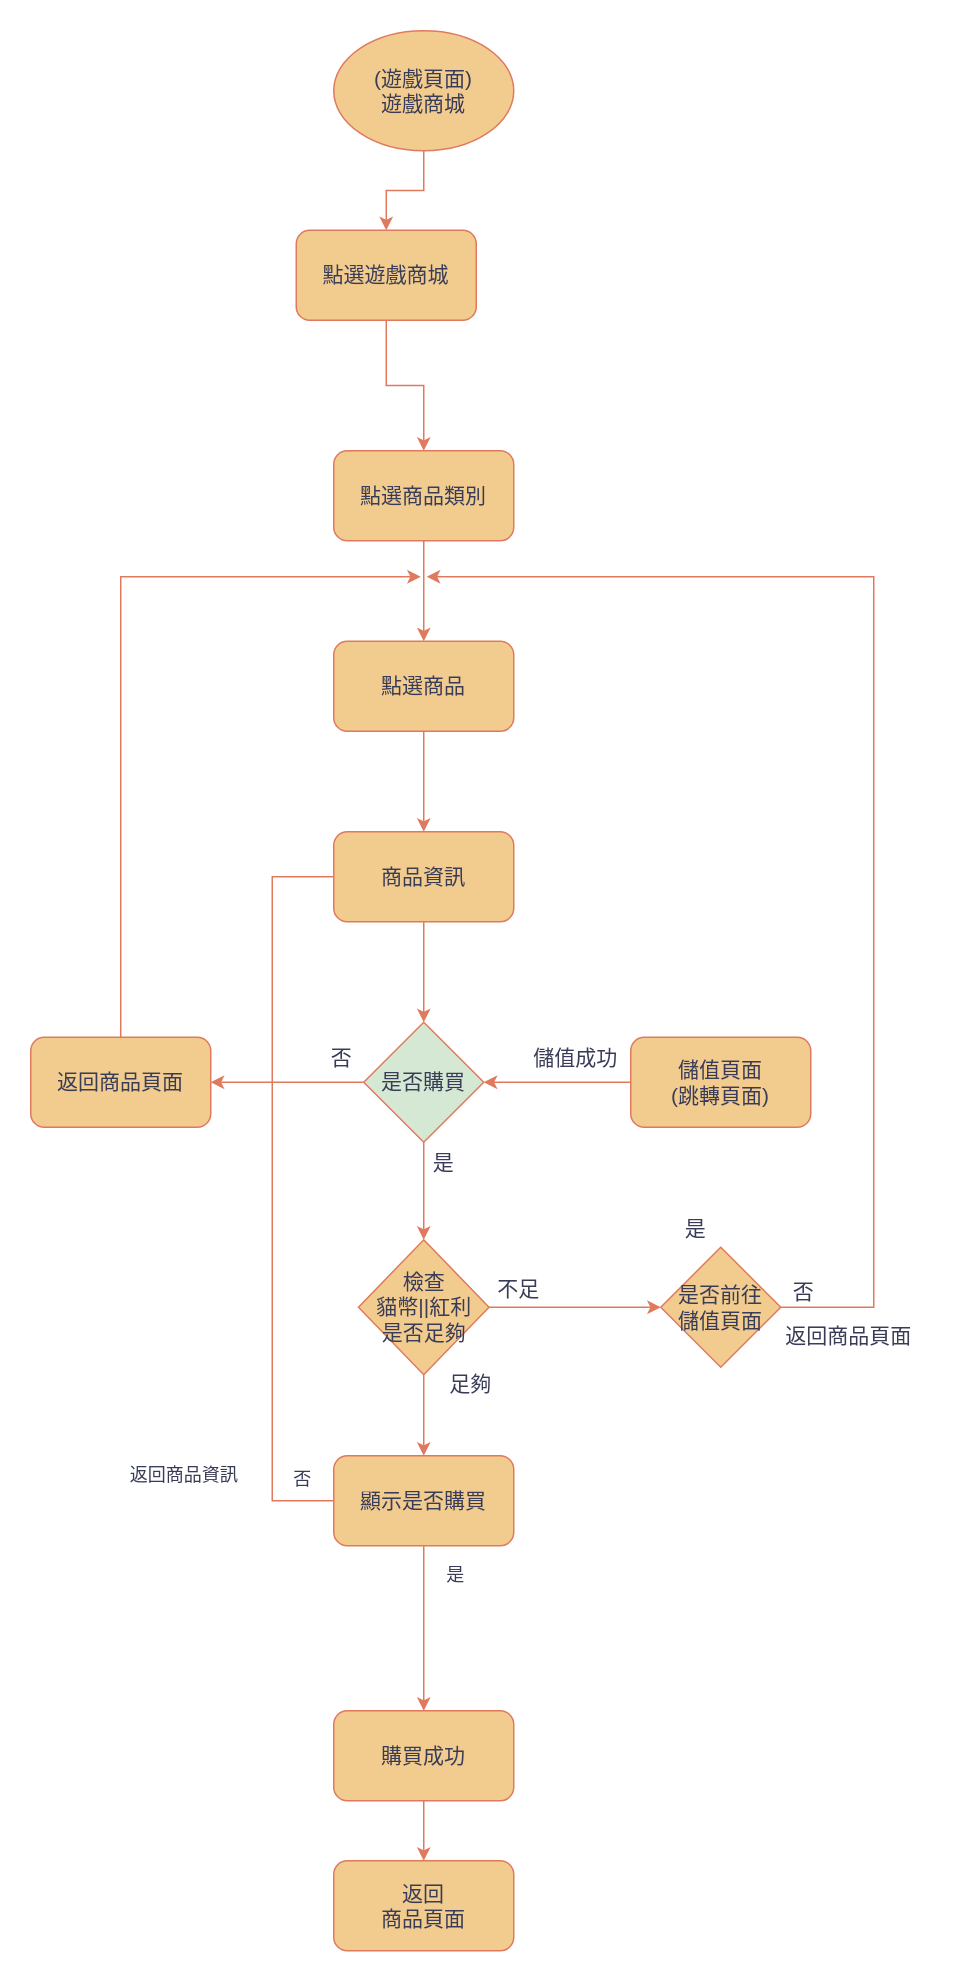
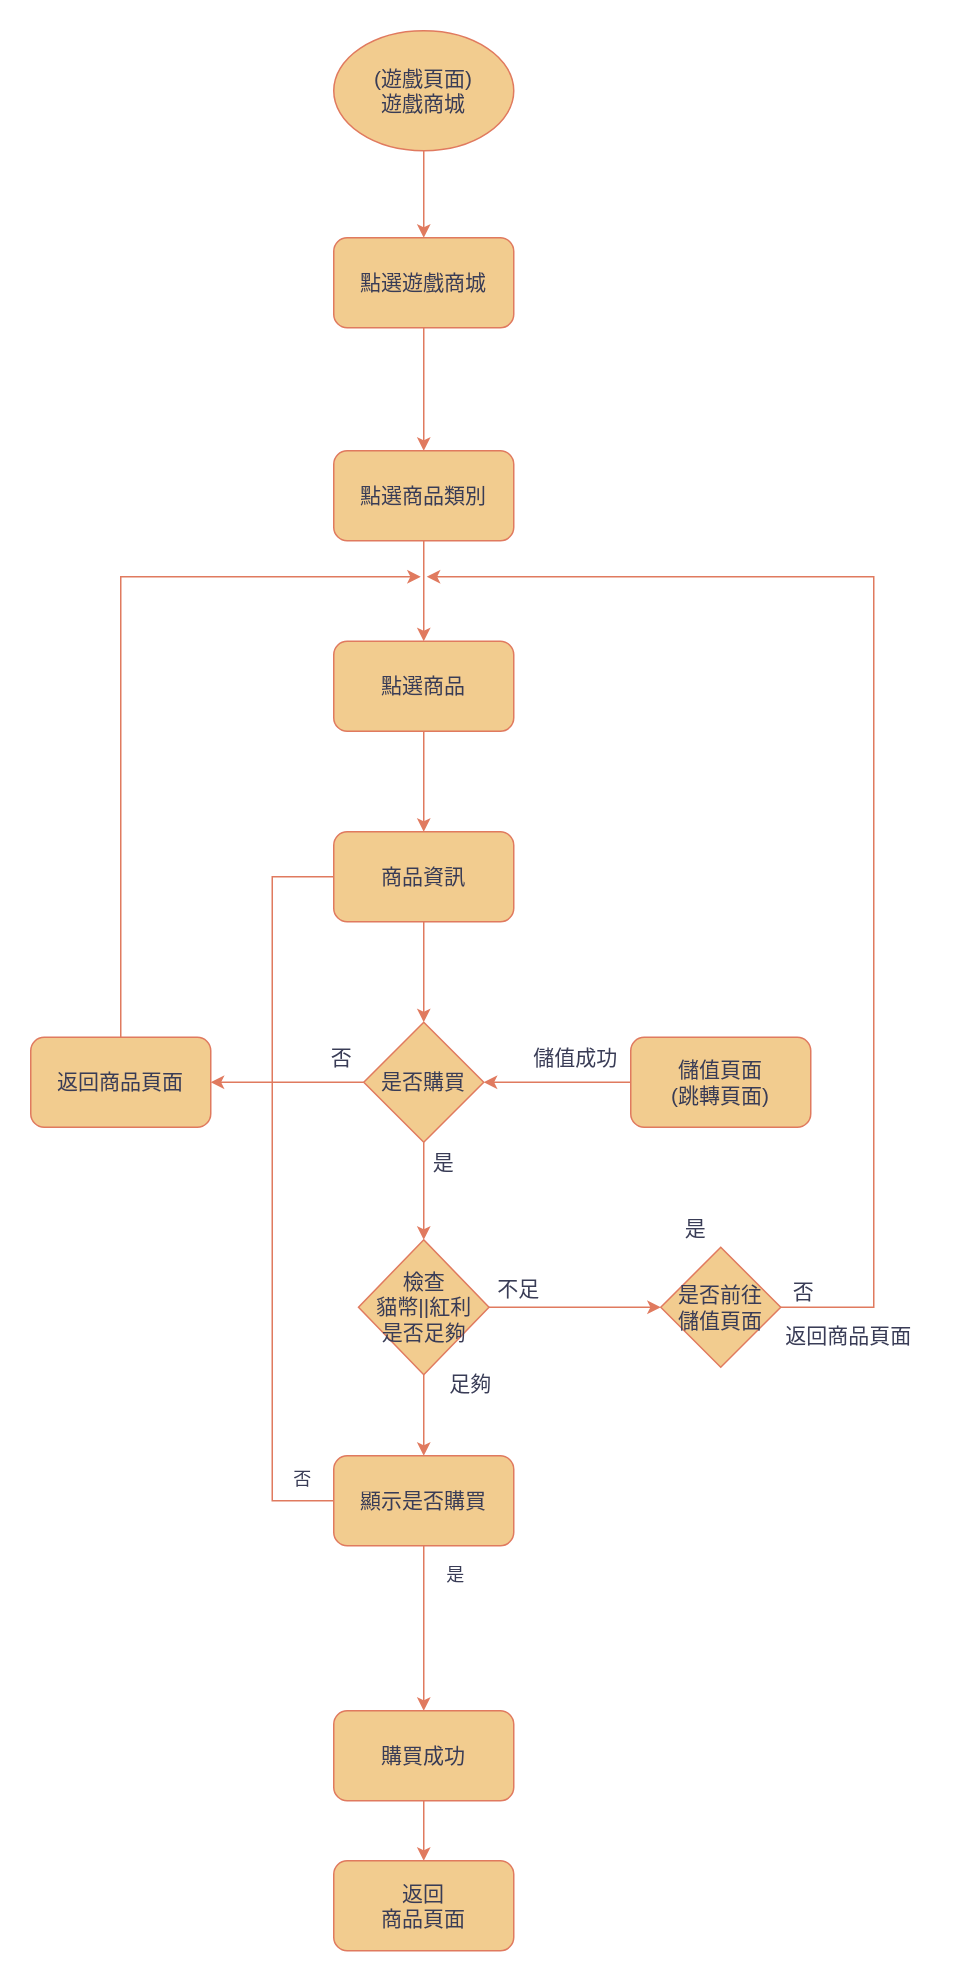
node "點選遊戲商城": moved (386, 275) -> (424, 283)
node "是否購買": fillcolor #d5e8d4 -> #f2cc8f
node "返回商品資訊": removed
